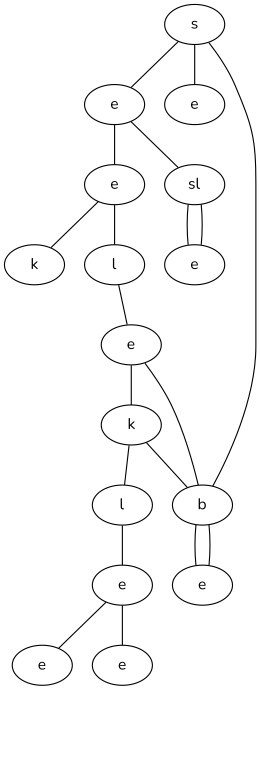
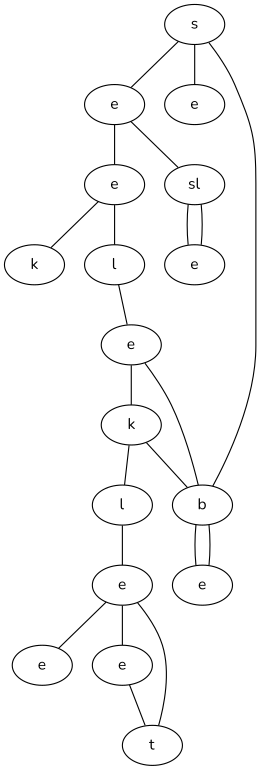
node "t": added
